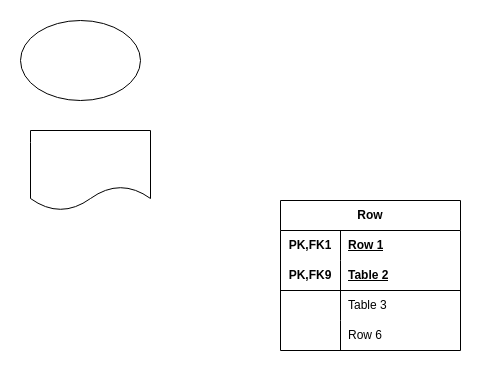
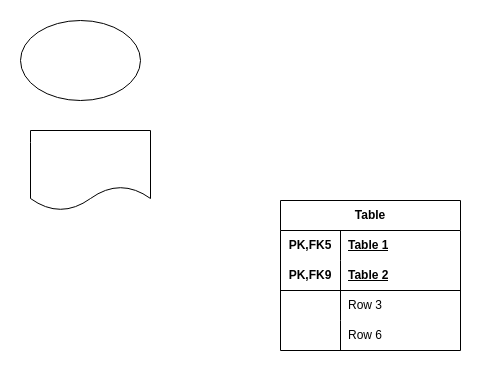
node "Row": label "Row" -> "Table"
node "PK,FK1": label "PK,FK1" -> "PK,FK5"
node "Row 1": label "Row 1" -> "Table 1"
node "Table 3": label "Table 3" -> "Row 3"
